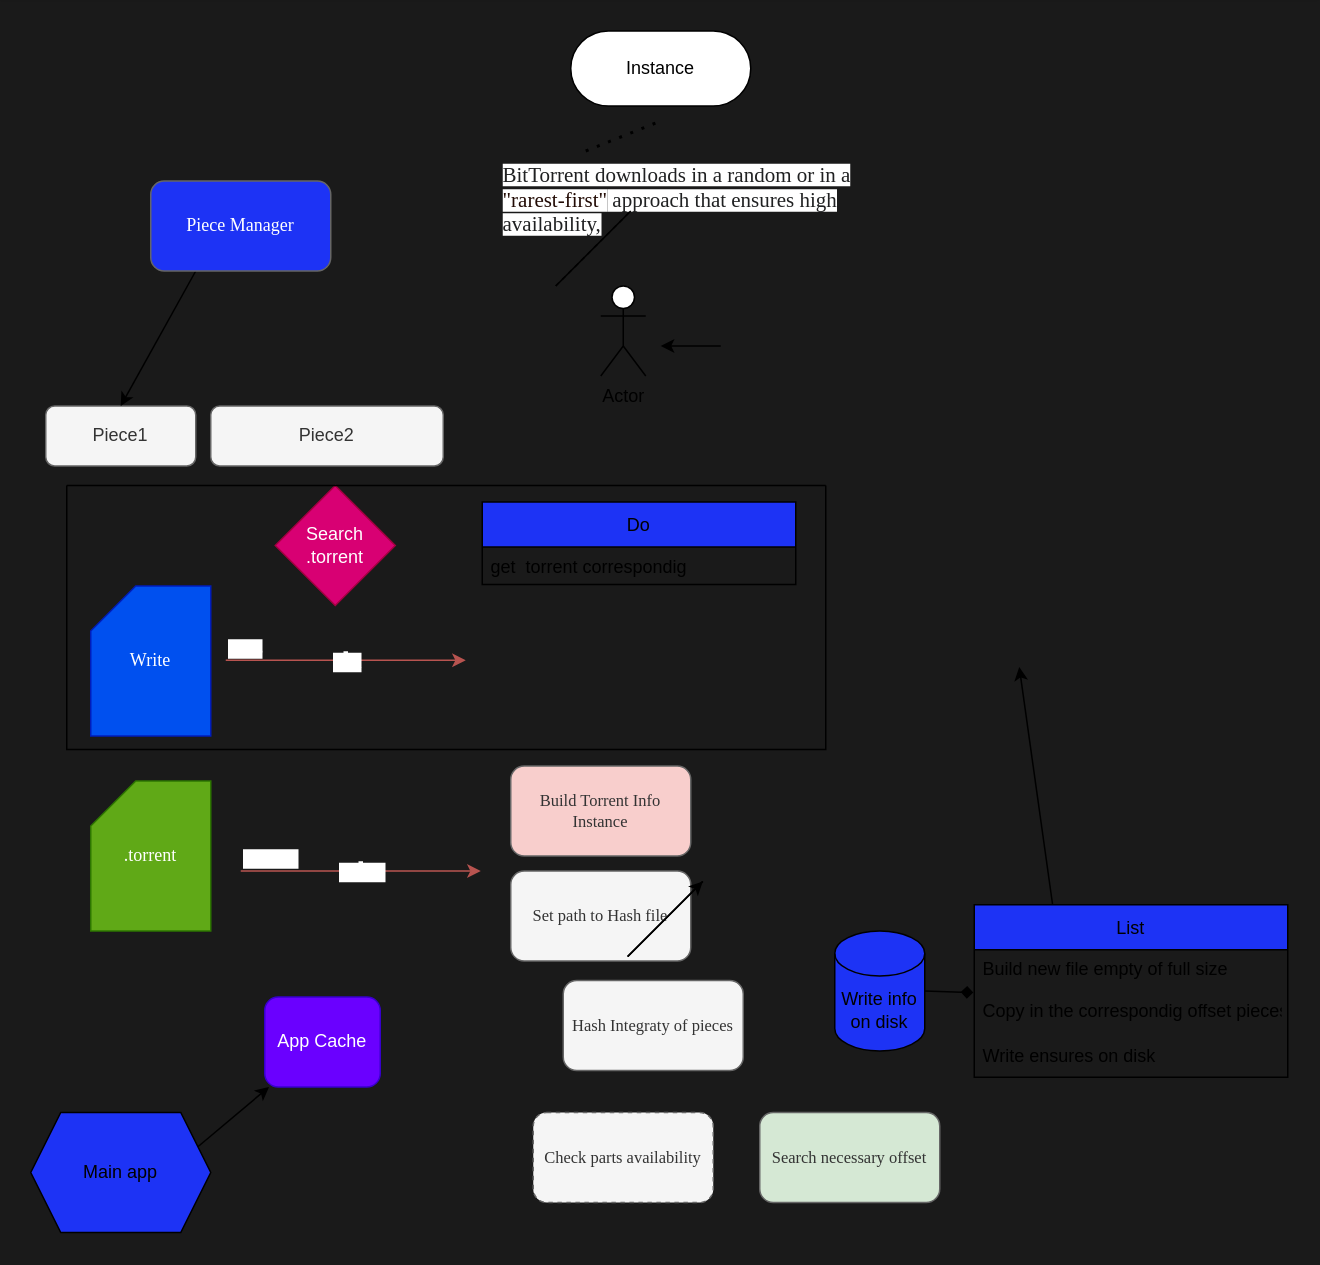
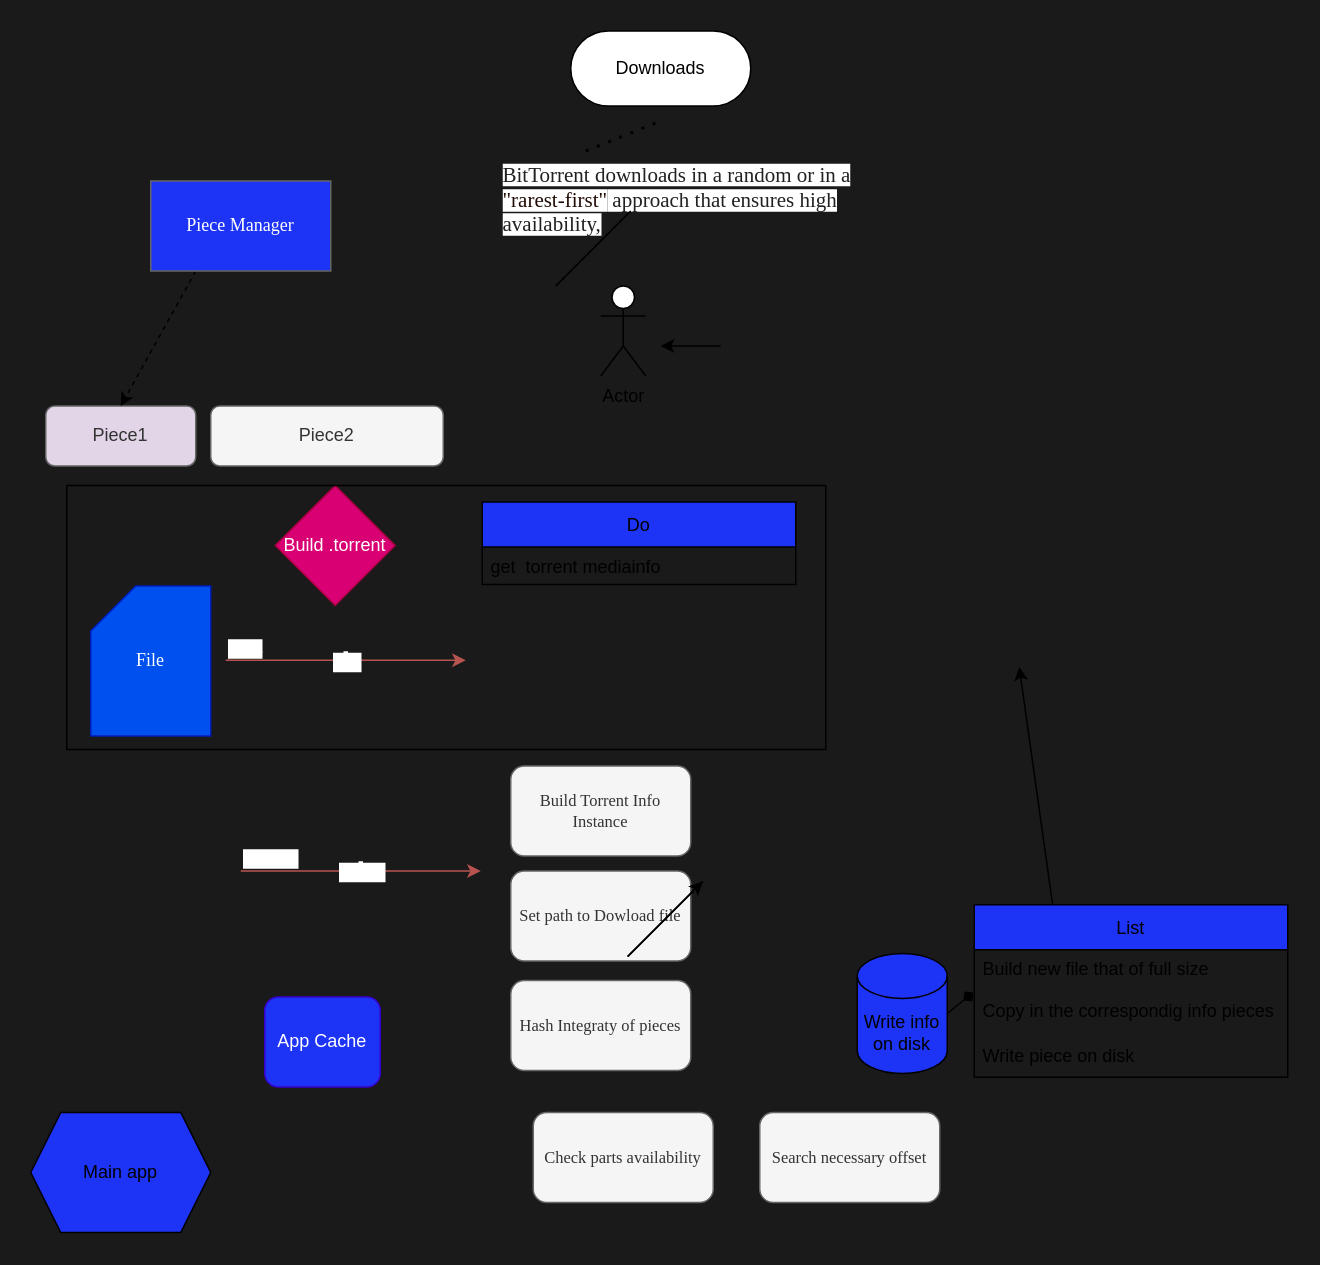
node "Instance": label "Instance" -> "Downloads"
node "Piece Manager": shape rounded rectangle -> rectangle
edge "Piece Manager" -> "Piece1": style solid -> dashed
node "Piece1": fillcolor #f5f5f5 -> #e1d5e7
node "Search .torrent": label "Search .torrent" -> "Build .torrent"
node "get torrent correspondig": label "get torrent correspondig" -> "get torrent mediainfo"
node "Write": label "Write" -> "File"
node "Build Torrent Info Instance": fillcolor #f8cecc -> #f5f5f5
node ".torrent": removed
node "Set path to Hash file": label "Set path to Hash file" -> "Set path to Dowload file"
node "Build new file empty of full size": label "Build new file empty of full size" -> "Build new file that of full size"
node "Write info on disk": moved (880, 991) -> (902, 1013)
node "Copy in the correspondig offset pieces": label "Copy in the correspondig offset pieces" -> "Copy in the correspondig info pieces"
node "Hash Integraty of pieces": moved (653, 1025) -> (601, 1025)
node "App Cache": fillcolor #6a00ff -> #1d33f5
node "Write ensures on disk": label "Write ensures on disk" -> "Write piece on disk"
edge "Main app" -> "App Cache": removed
node "Check parts availability": style dashed -> solid
node "Search necessary offset": fillcolor #d5e8d4 -> #f5f5f5
